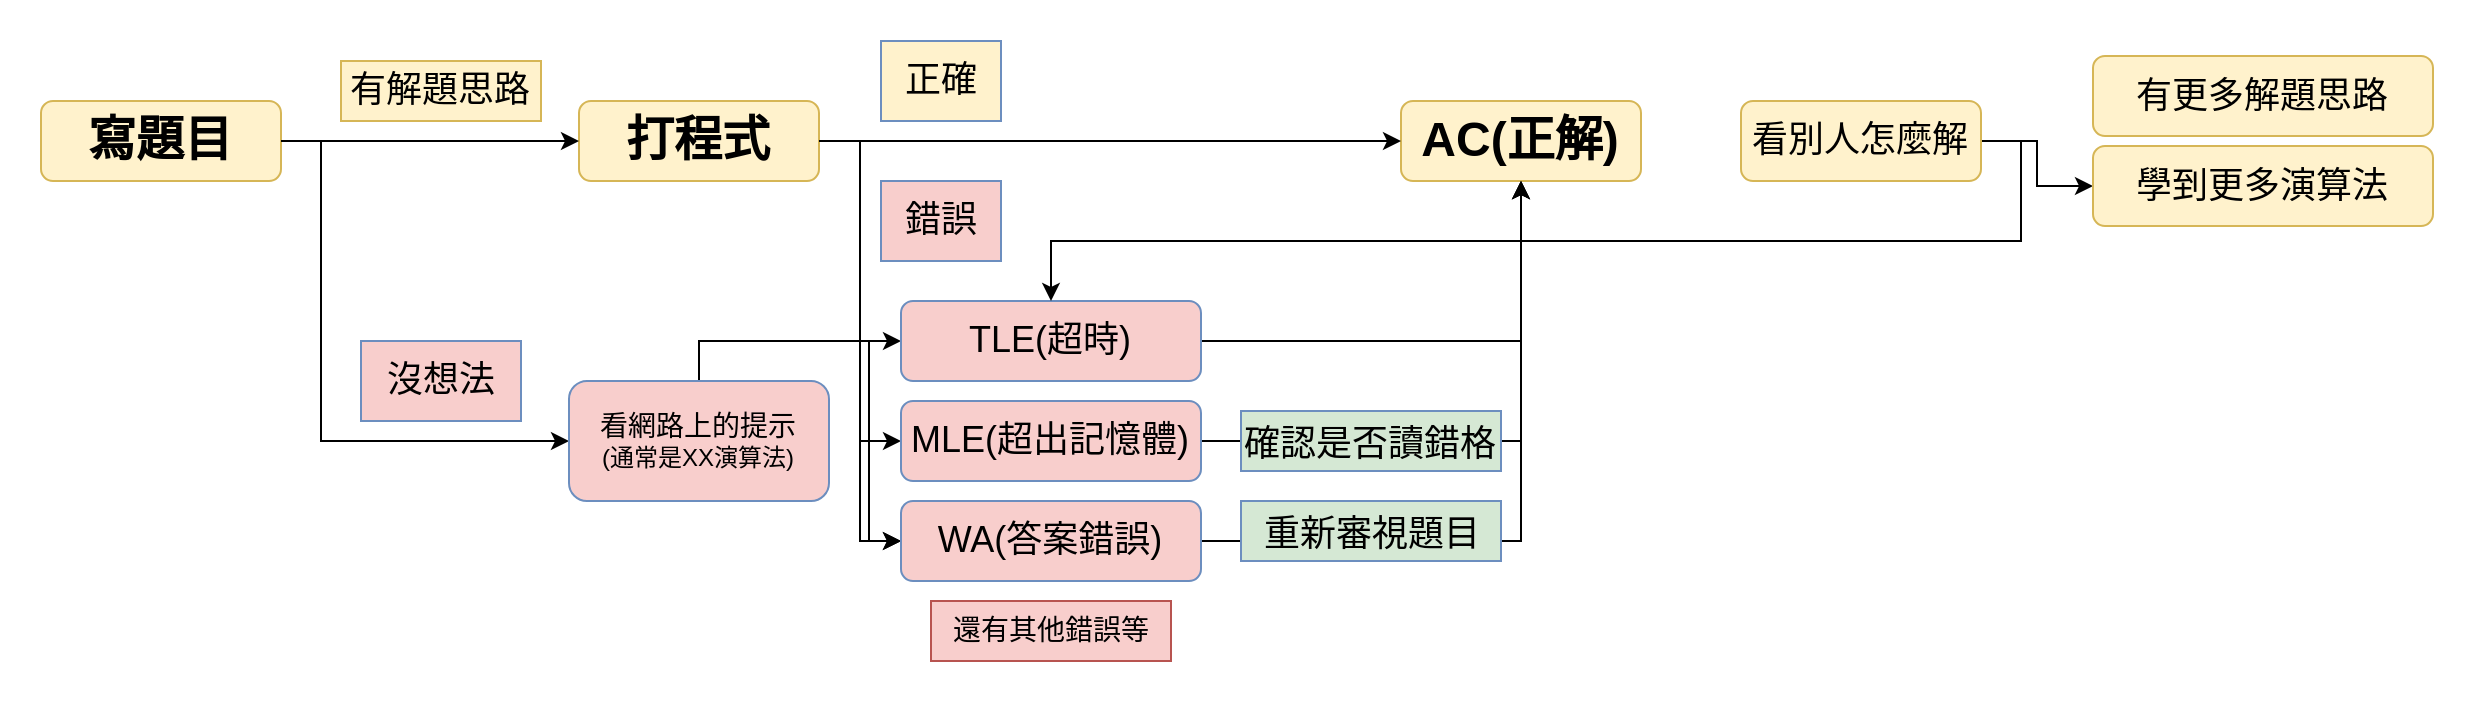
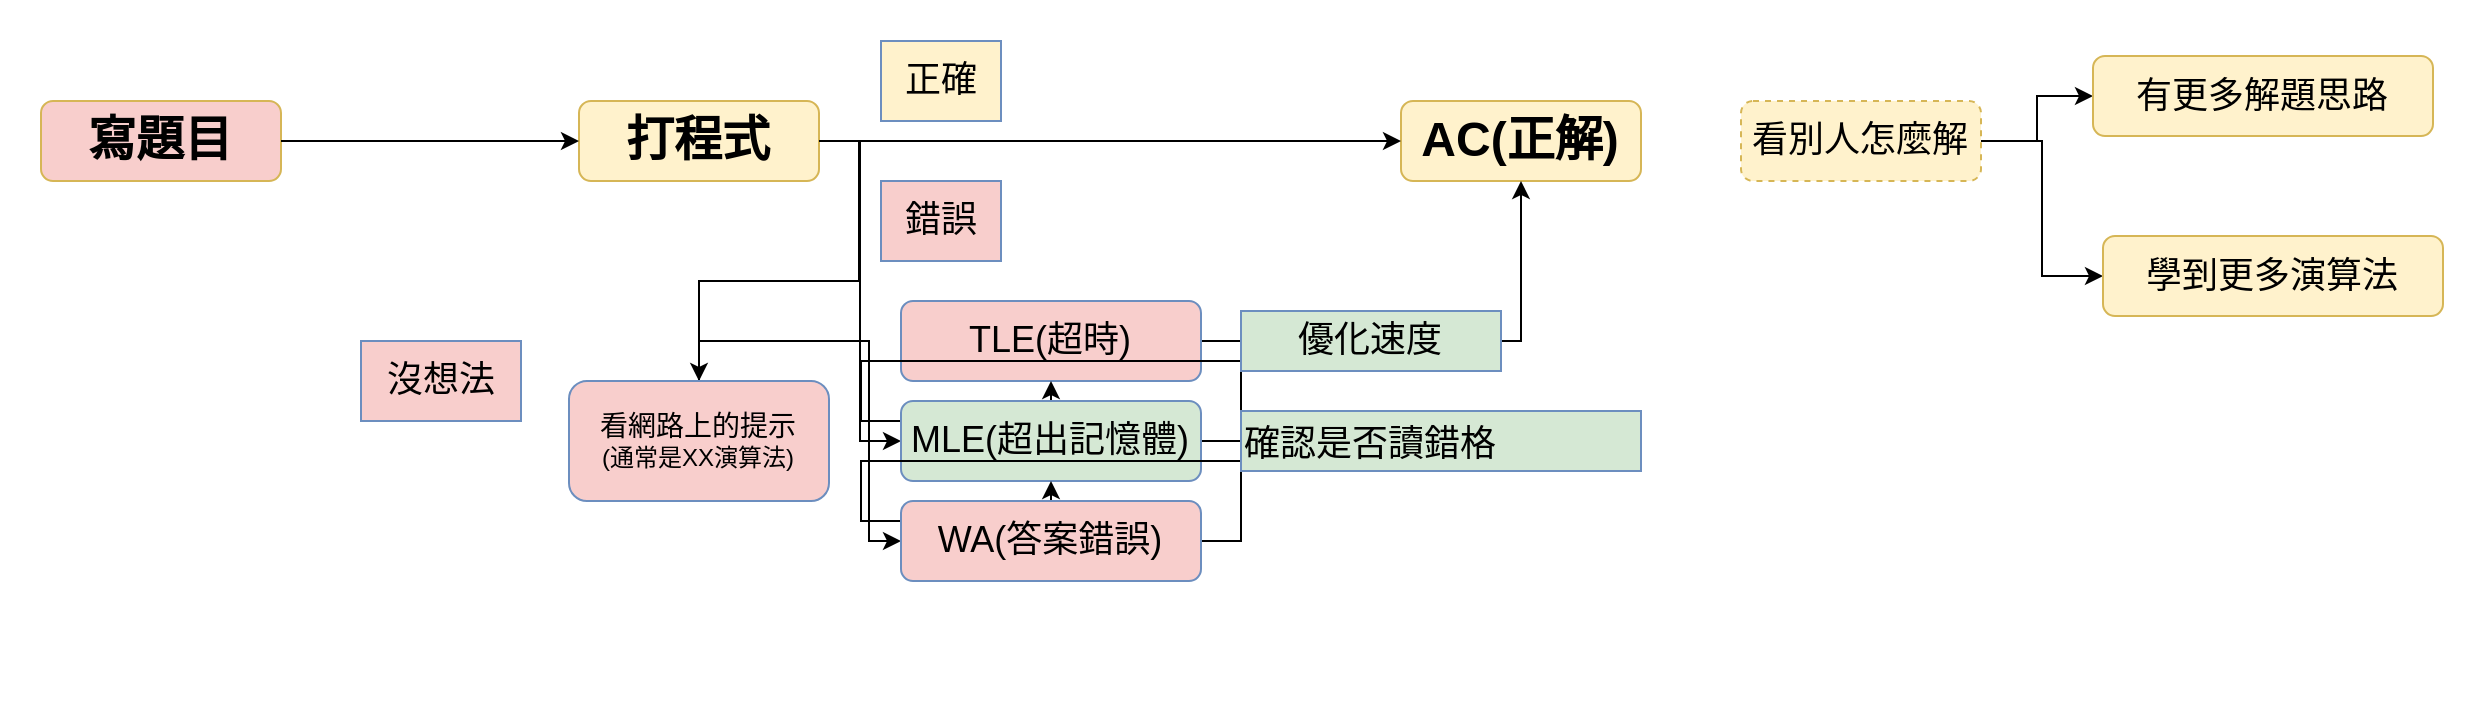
node "有解題思路": removed
node "寫題目": fillcolor #fff2cc -> #f8cecc
node "看別人怎麼解": style solid -> dashed
node "學到更多演算法": moved (2263, 186) -> (2273, 276)
edge "看別人怎麼解" -> "TLE(超時)": now "看別人怎麼解" -> "有更多解題思路"
edge "打程式" -> "TLE(超時)": now "打程式" -> "看網路上的提示 (通常是XX演算法)"
node "優化速度": added
edge "寫題目" -> "看網路上的提示 (通常是XX演算法)": removed
node "MLE(超出記憶體)": fillcolor #f8cecc -> #d5e8d4
node "確認是否讀錯格": size 260x60 -> 400x60
edge "MLE(超出記憶體)" -> "AC(正解)": now "MLE(超出記憶體)" -> "TLE(超時)"
edge "WA(答案錯誤)" -> "AC(正解)": now "WA(答案錯誤)" -> "MLE(超出記憶體)"
node "重新審視題目": removed
edge "打程式" -> "WA(答案錯誤)": removed
node "還有其他錯誤等": removed
